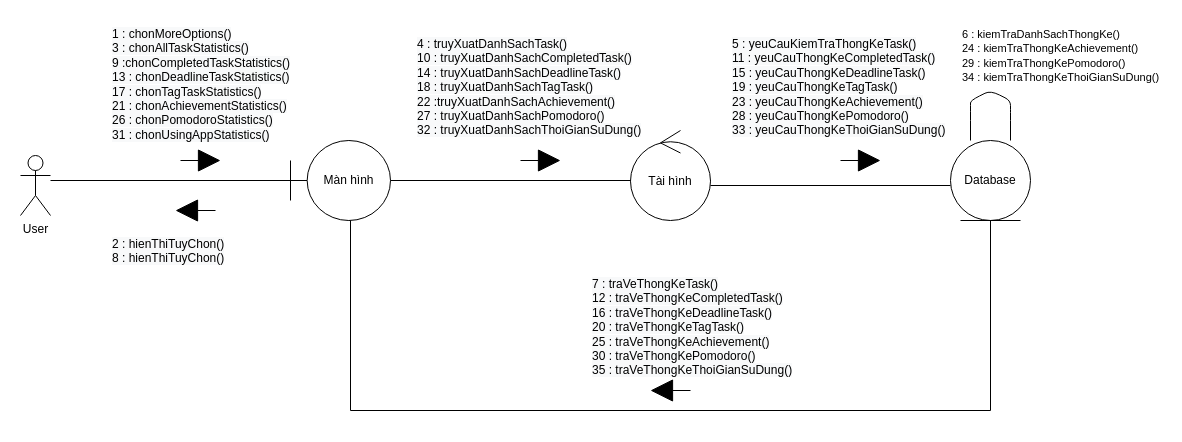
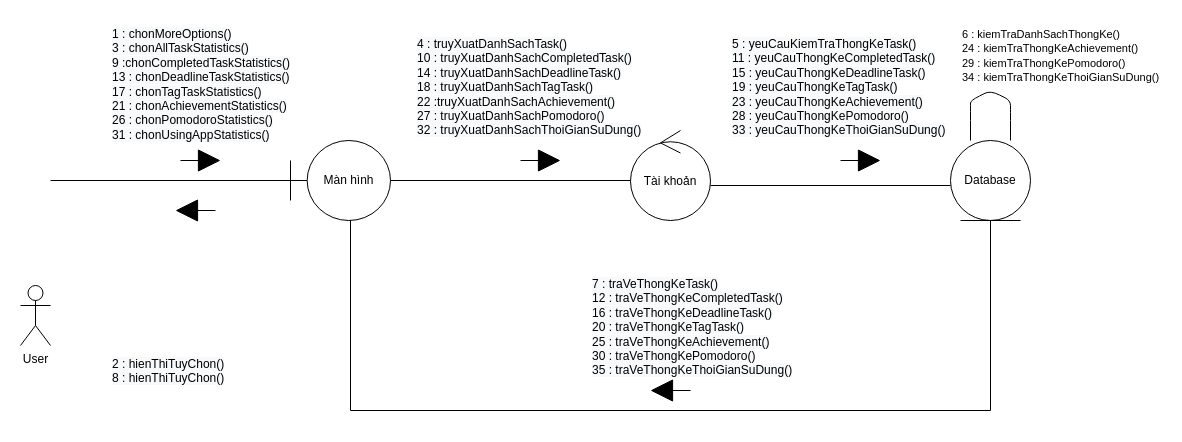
node "Tài hình": label "Tài hình" -> "Tài khoản"
node "User": moved (36, 186) -> (36, 316)
node "2 : hienThiTuyChon() 8 : hienThiTuyChon()": moved (181, 246) -> (181, 366)
